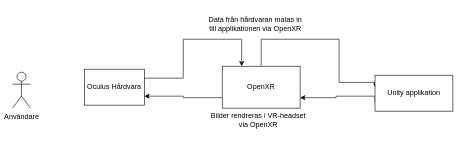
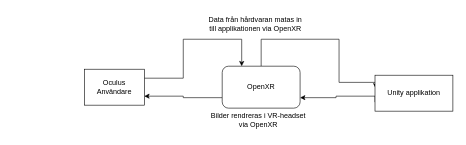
node "Oculus Hårdvara": label "Oculus Hårdvara" -> "Oculus Användare"
node "OpenXR": shape rectangle -> rounded rectangle
node "Användare": removed
